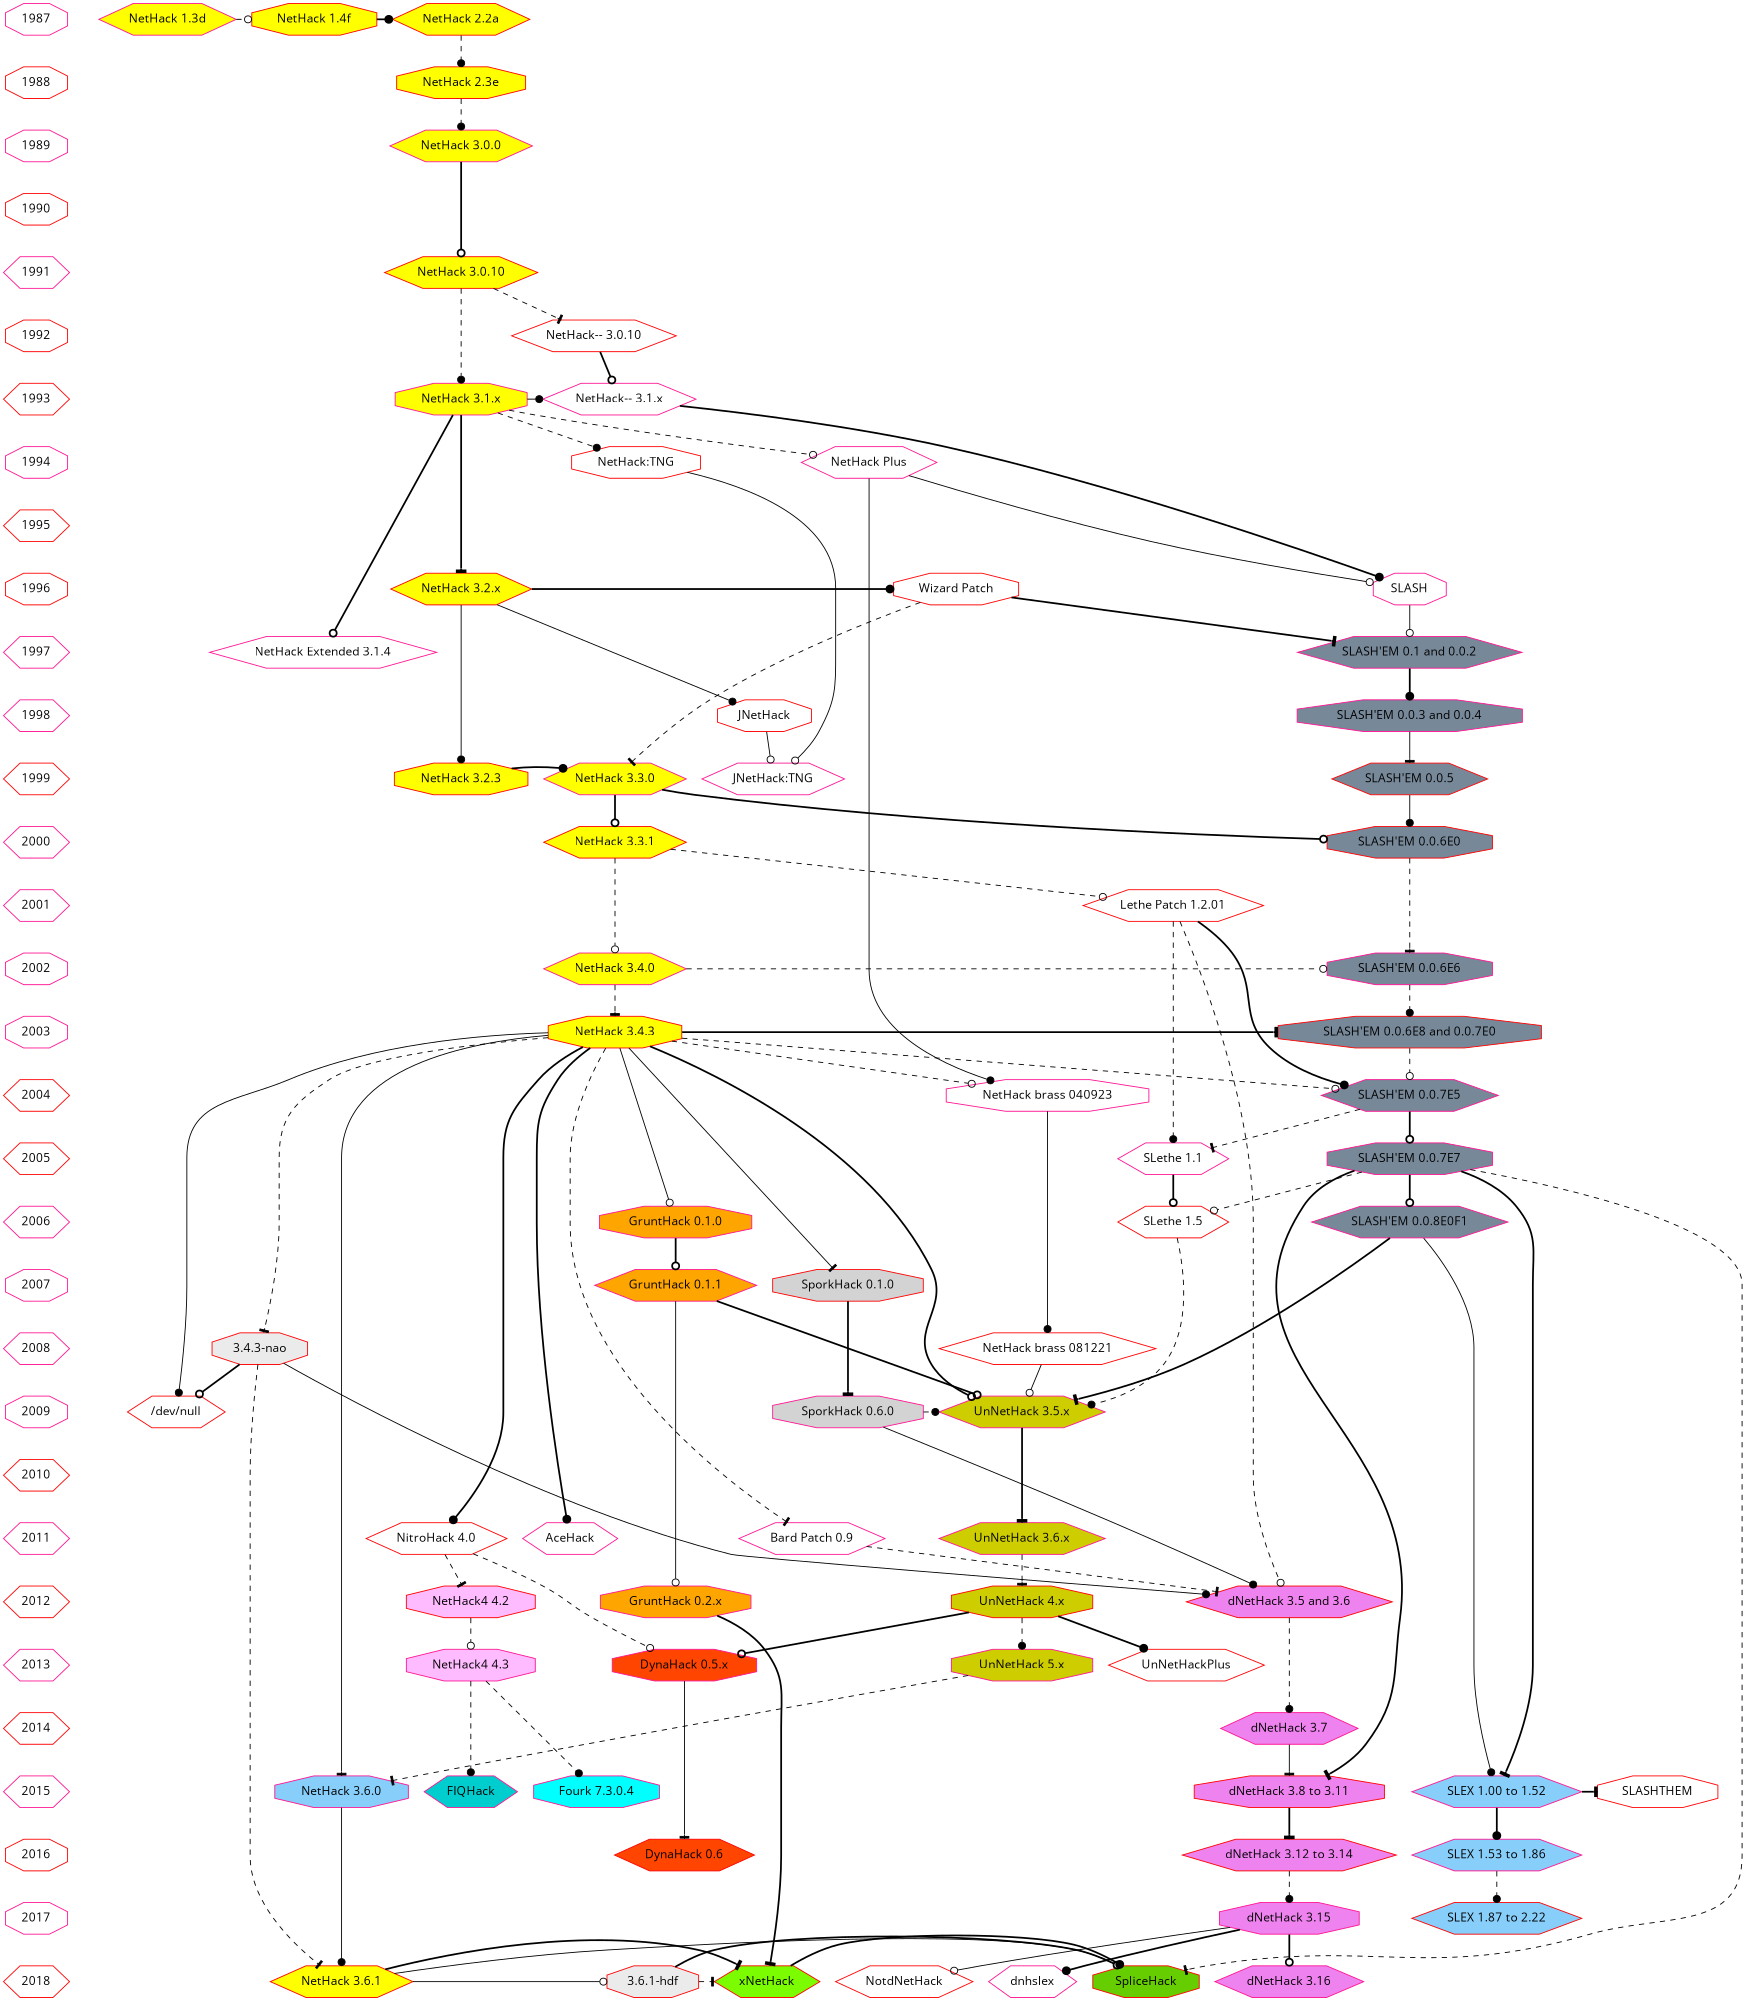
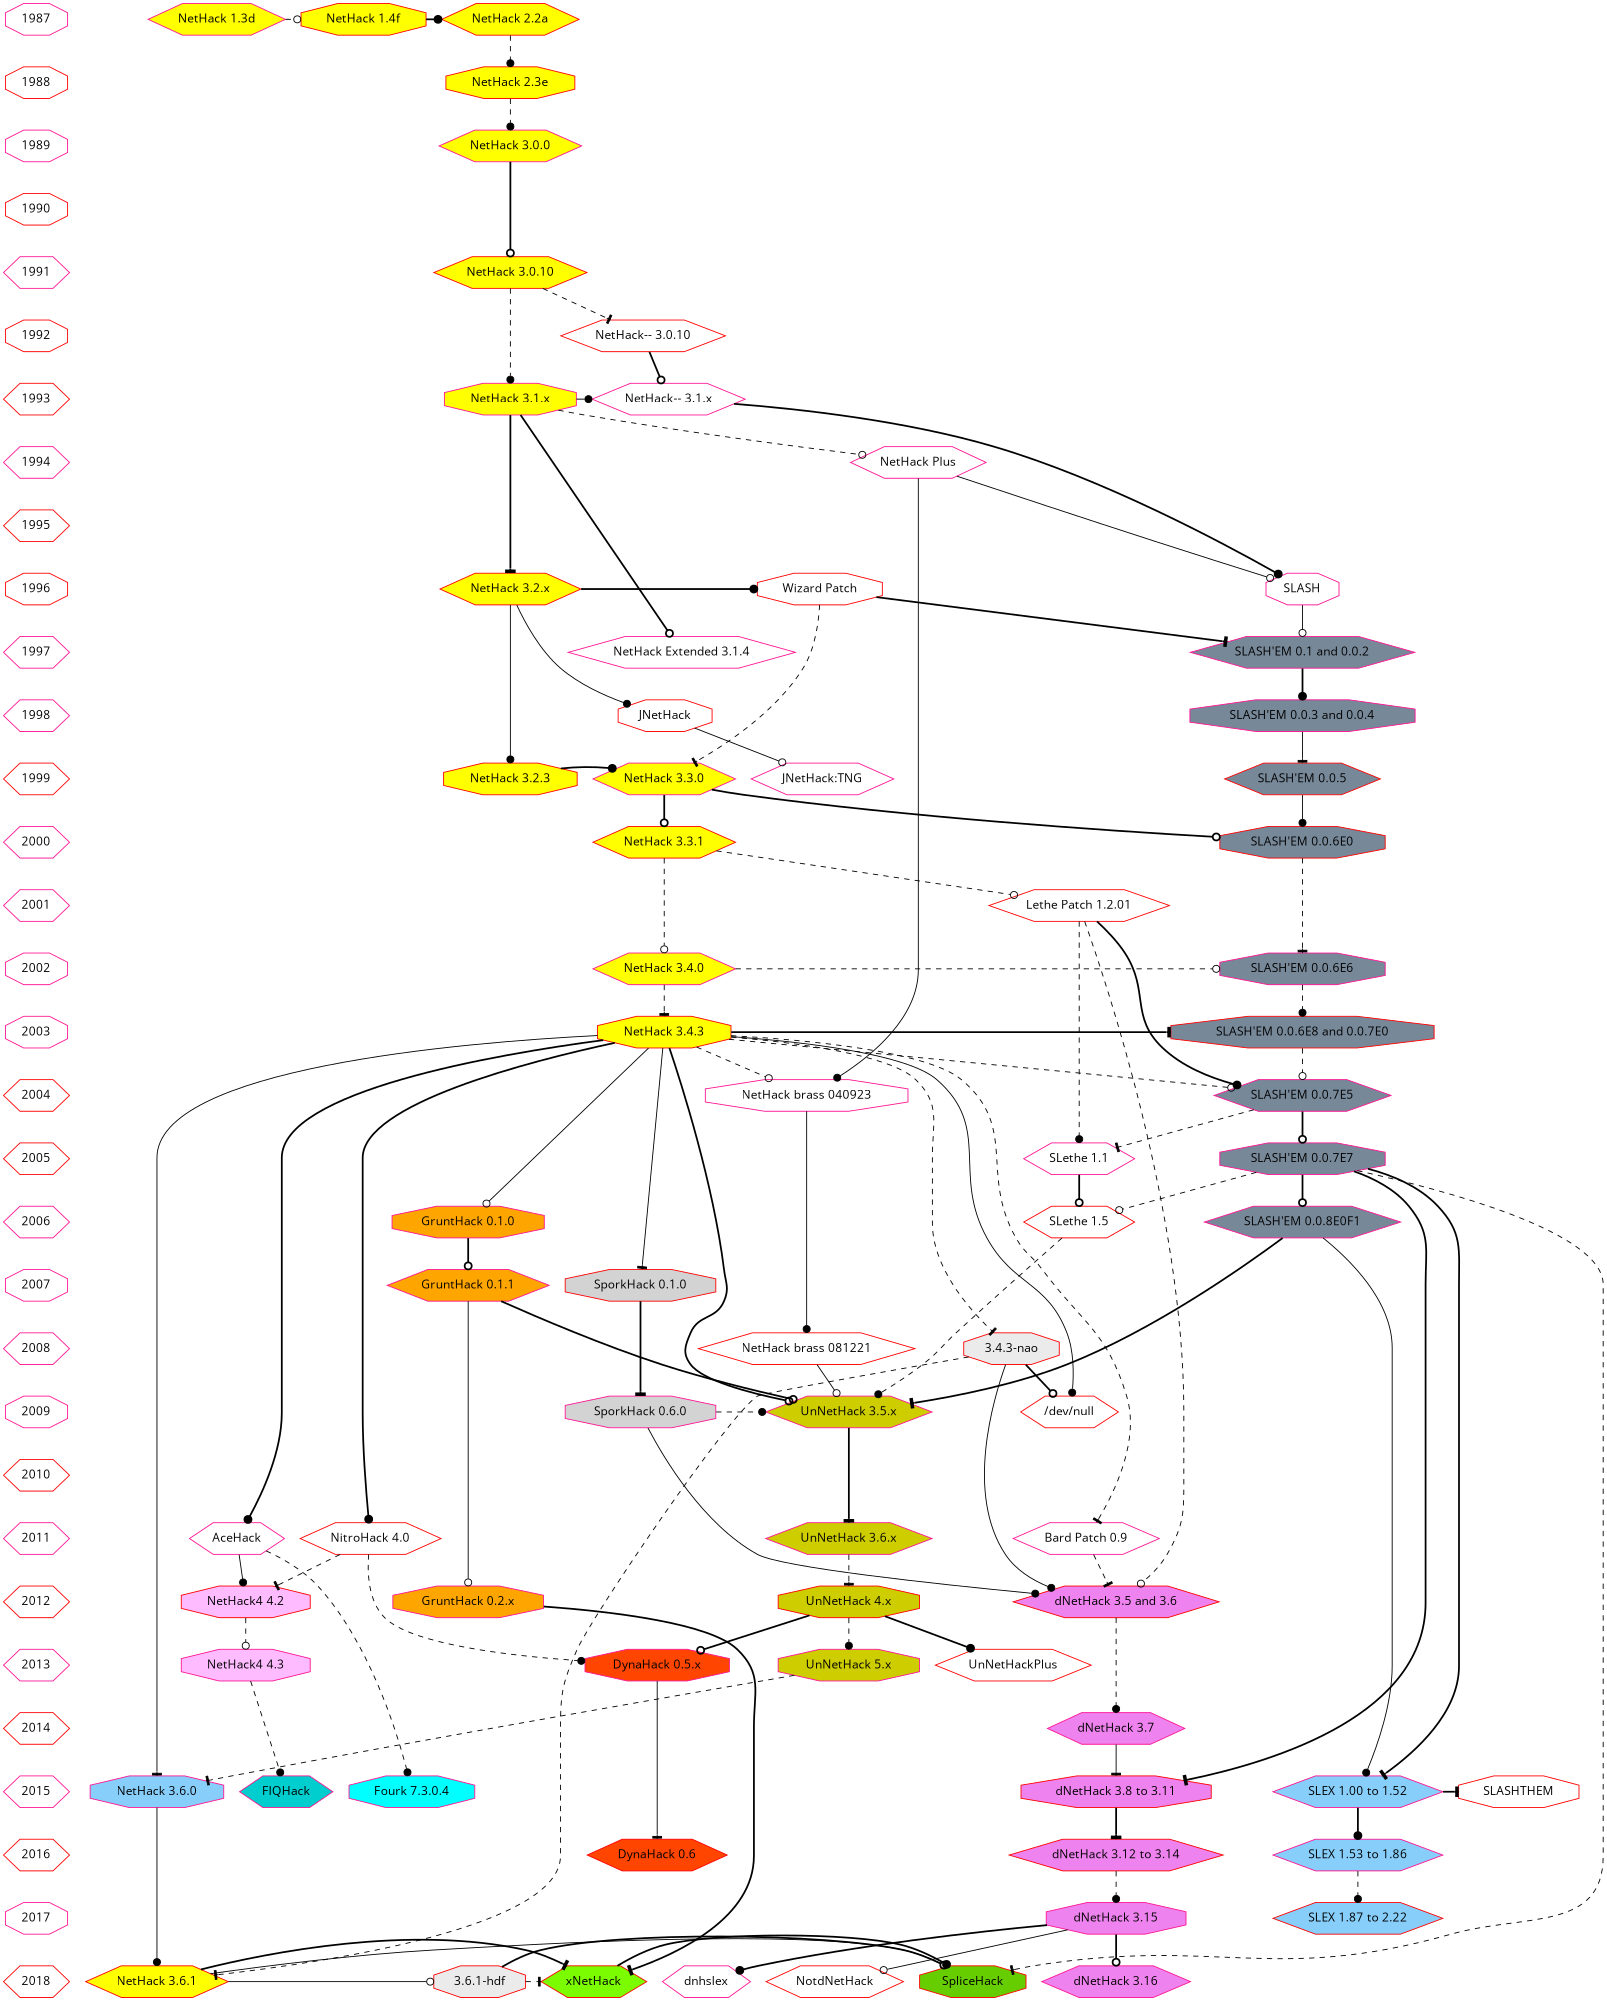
node "1994": shape octagon -> hexagon
node "NetHack:TNG": removed
edge "AceHack" -> "NetHack4 4.2": added
edge "NitroHack 4.0" -> "DynaHack 0.5.x": arrowhead odot -> dot
edge "NetHack4 4.3" -> "Fourk 7.3.0.4": now "AceHack" -> "Fourk 7.3.0.4"
node "2016": shape octagon -> hexagon
